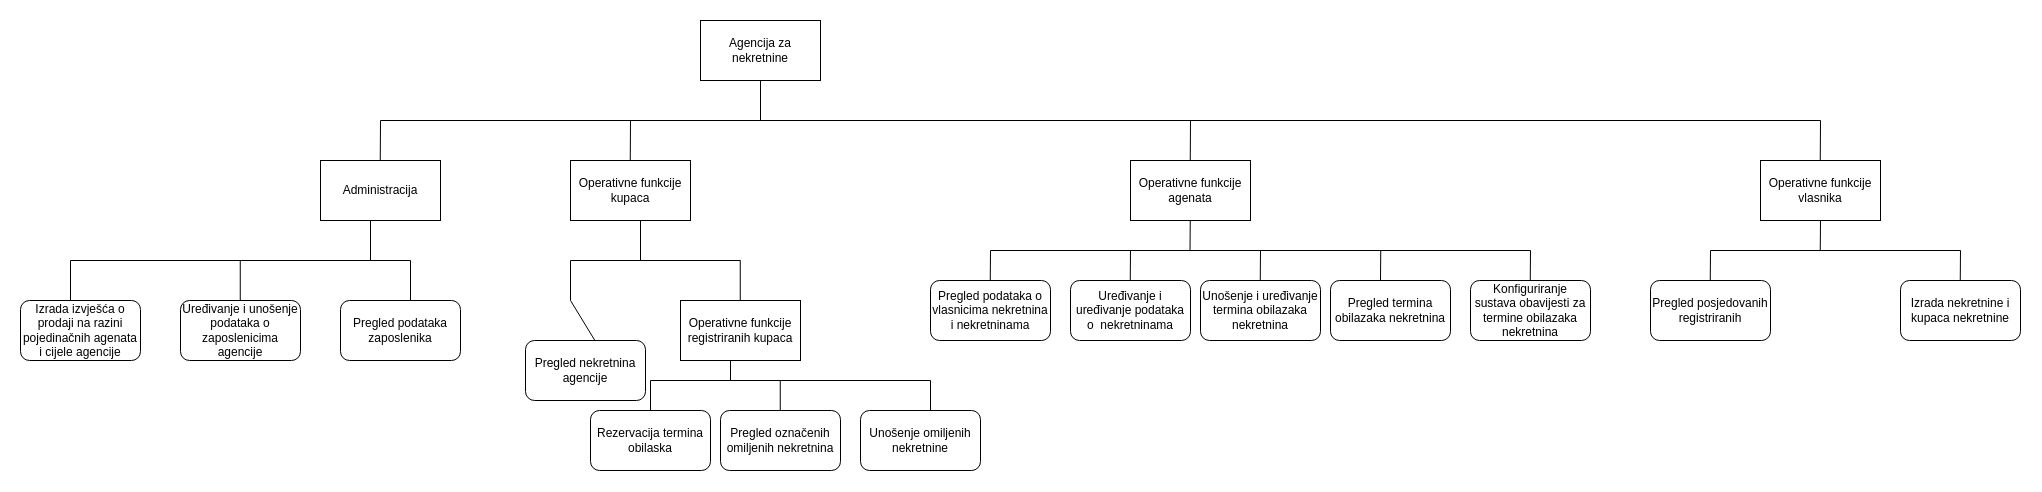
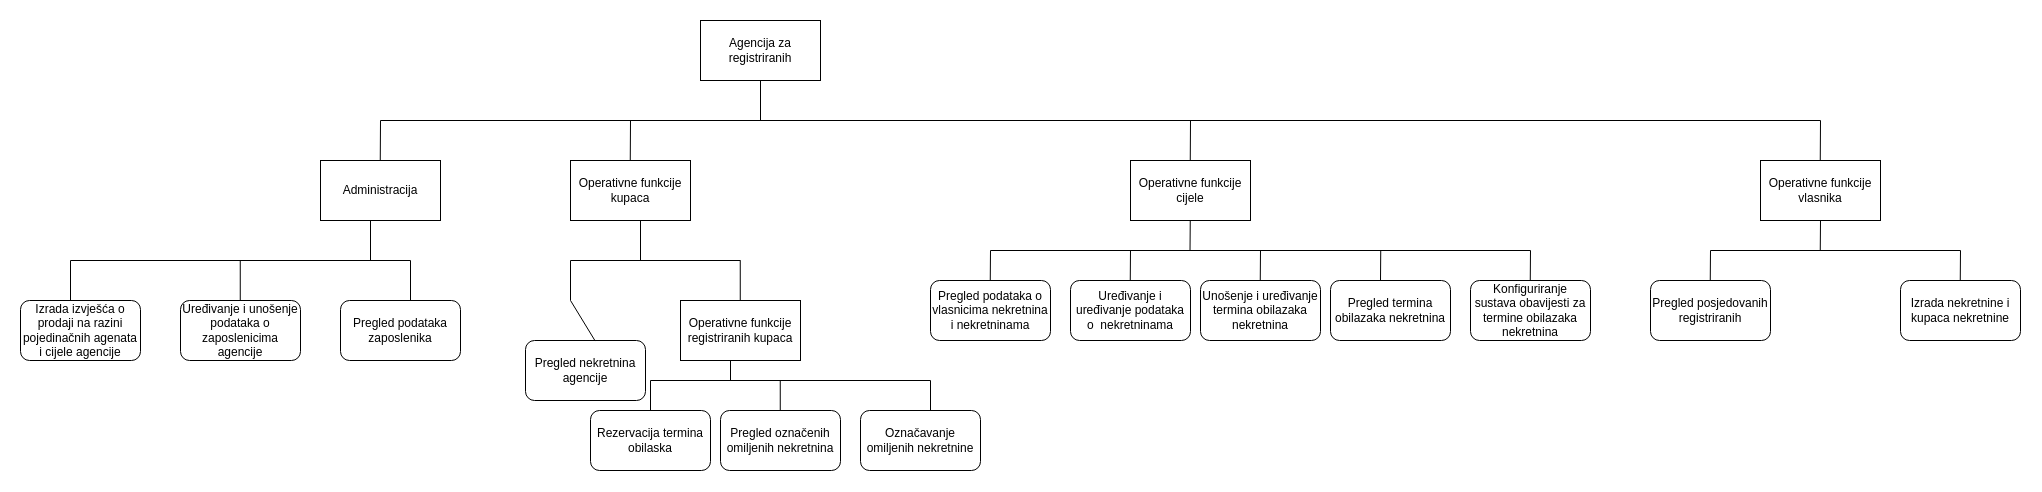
node "Agencija za nekretnine": label "Agencija za nekretnine" -> "Agencija za registriranih"
node "Operativne funkcije agenata": label "Operativne funkcije agenata" -> "Operativne funkcije cijele"
node "Unošenje omiljenih nekretnine": label "Unošenje omiljenih nekretnine" -> "Označavanje omiljenih nekretnine"
